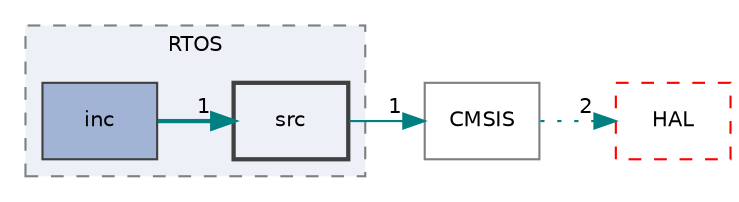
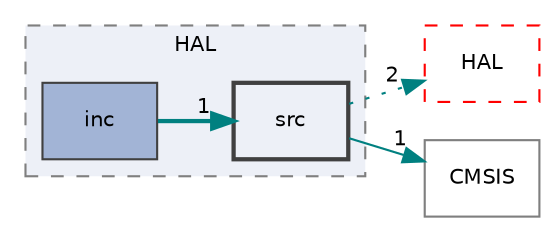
cluster "RTOS": label "RTOS" -> "HAL"
edge "CMSIS" -> "HAL": now "src" -> "HAL"
